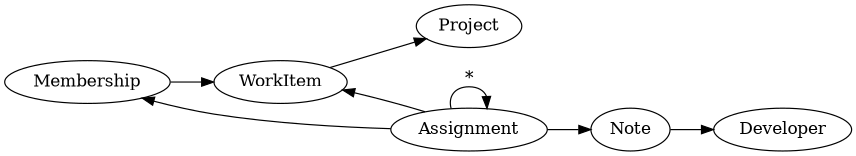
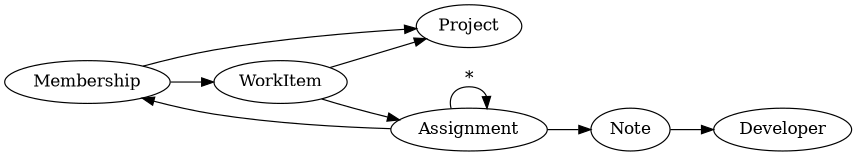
edge "Membership" -> "Project": added
edge "Assignment" -> "WorkItem": reversed
